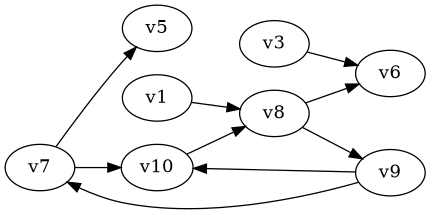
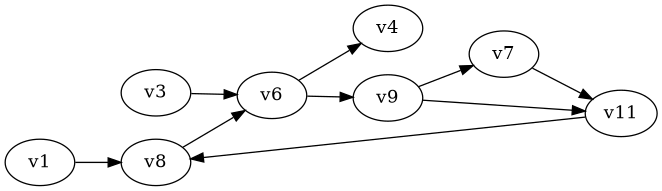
node "v5": removed
node "v4": added
edge "v8" -> "v9": now "v6" -> "v9"
node "v10": label "v10" -> "v11"
